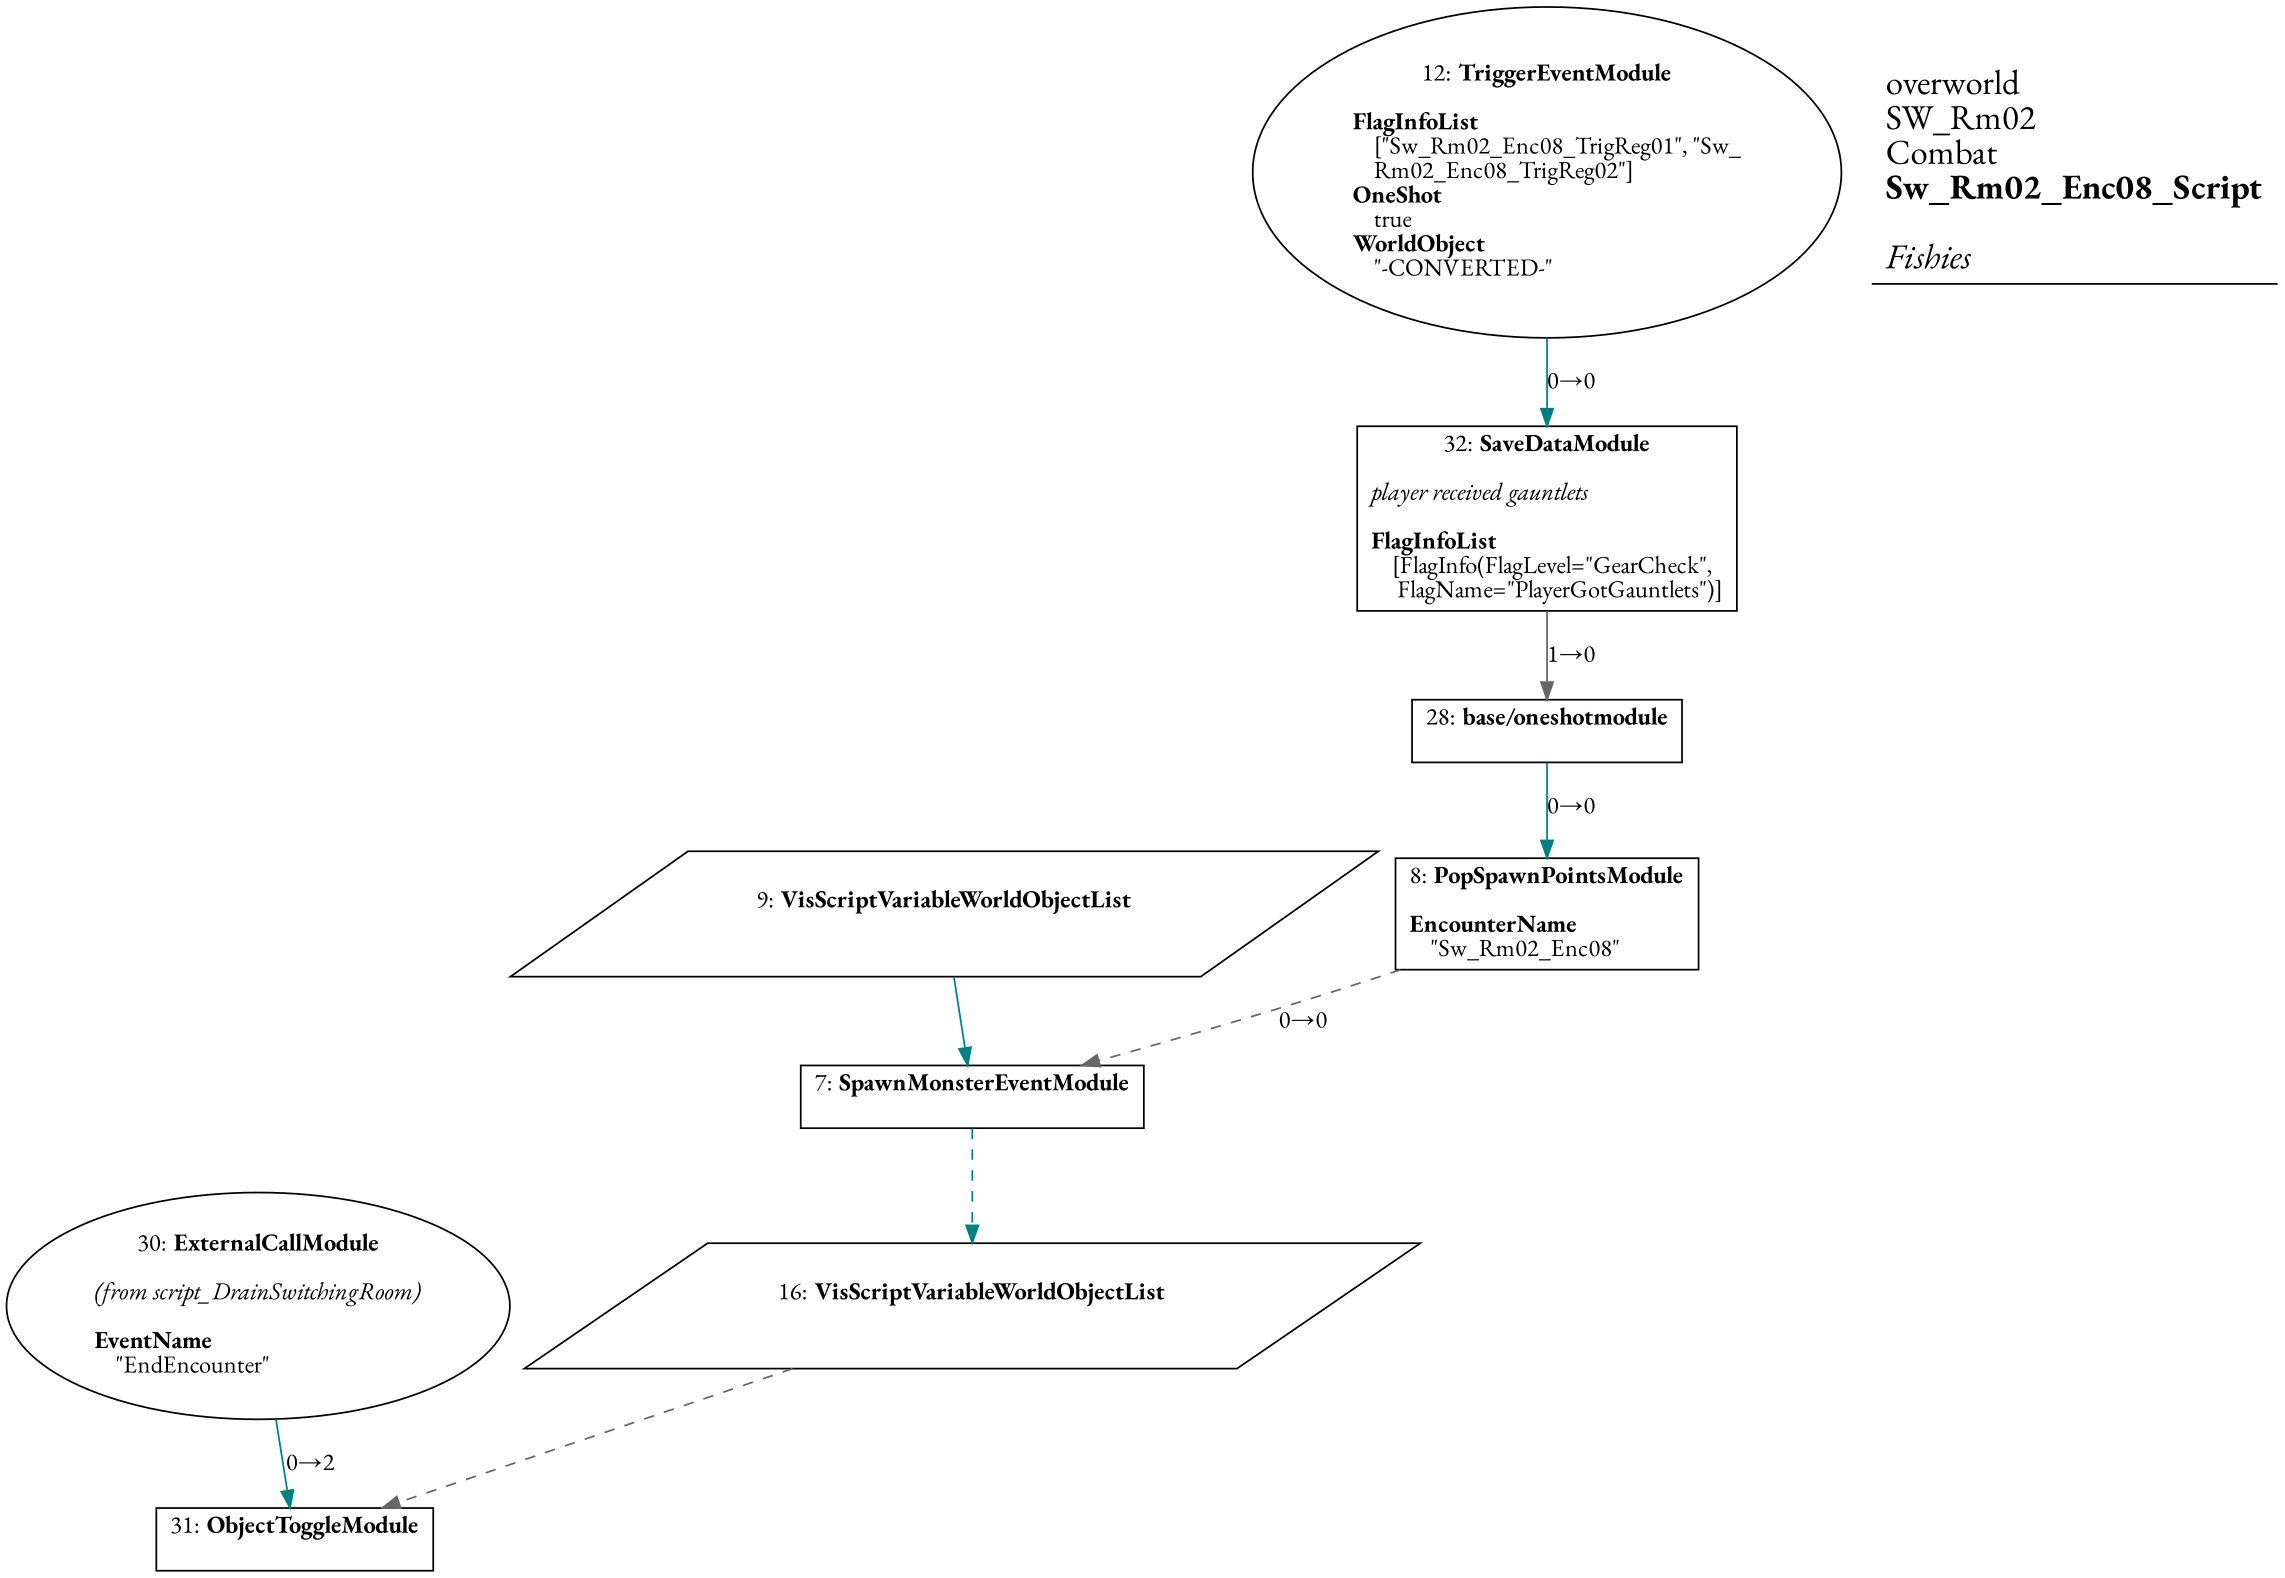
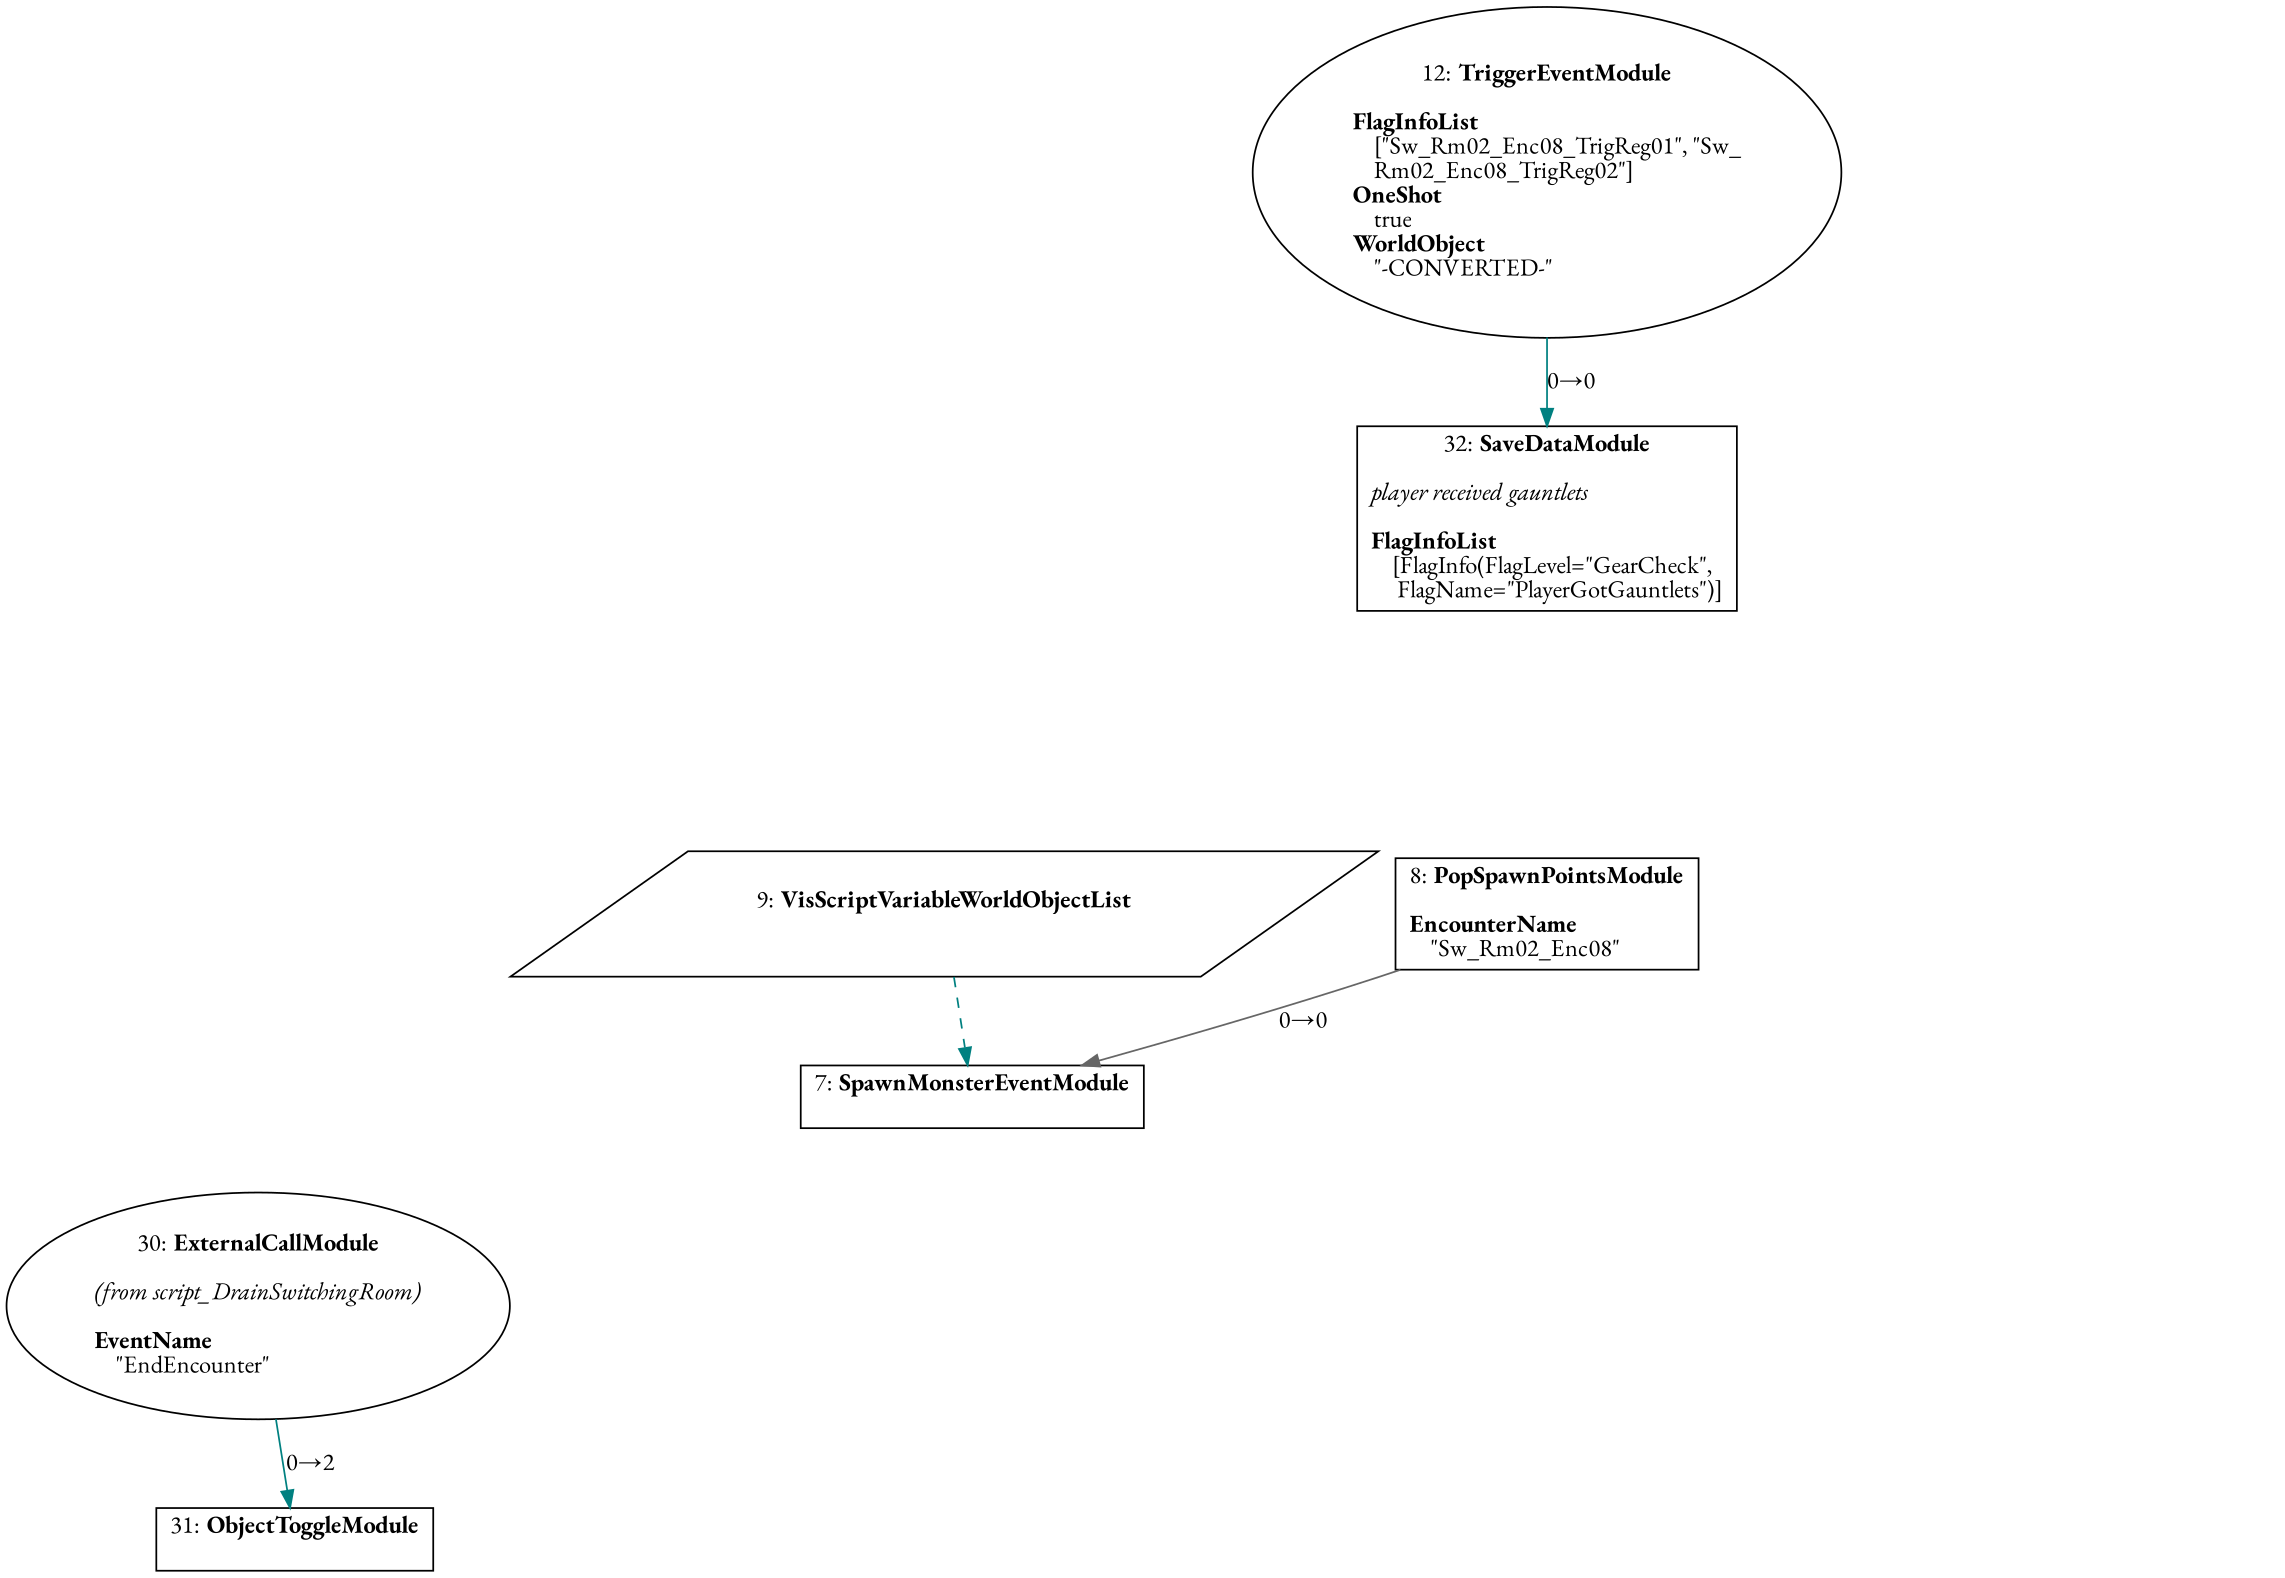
node "overworld": removed
node "28:": removed
edge "9:" -> "7:": style solid -> dashed
edge "8:" -> "7:": style dashed -> solid
node "16:": removed
